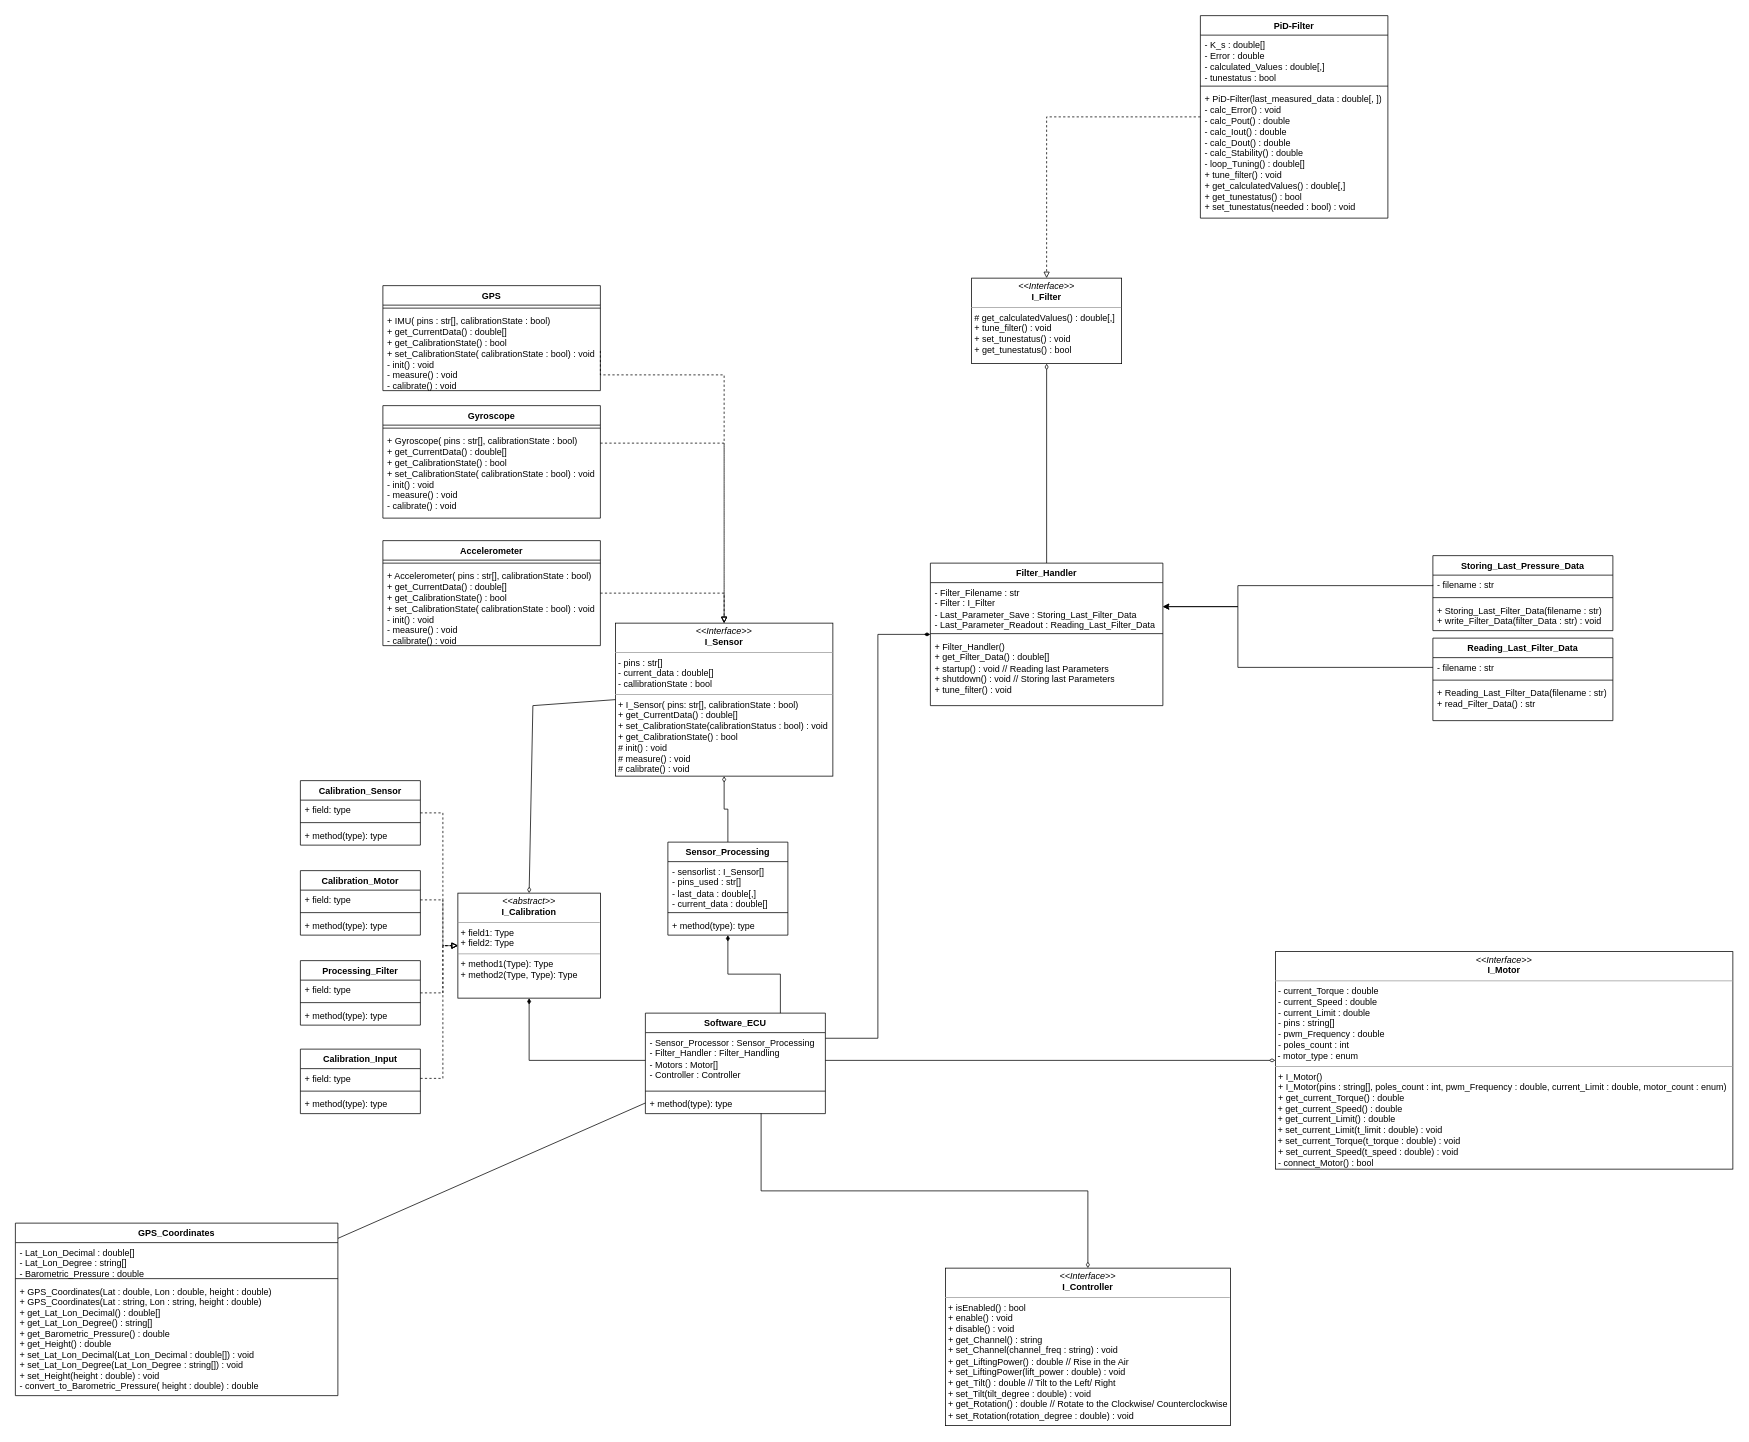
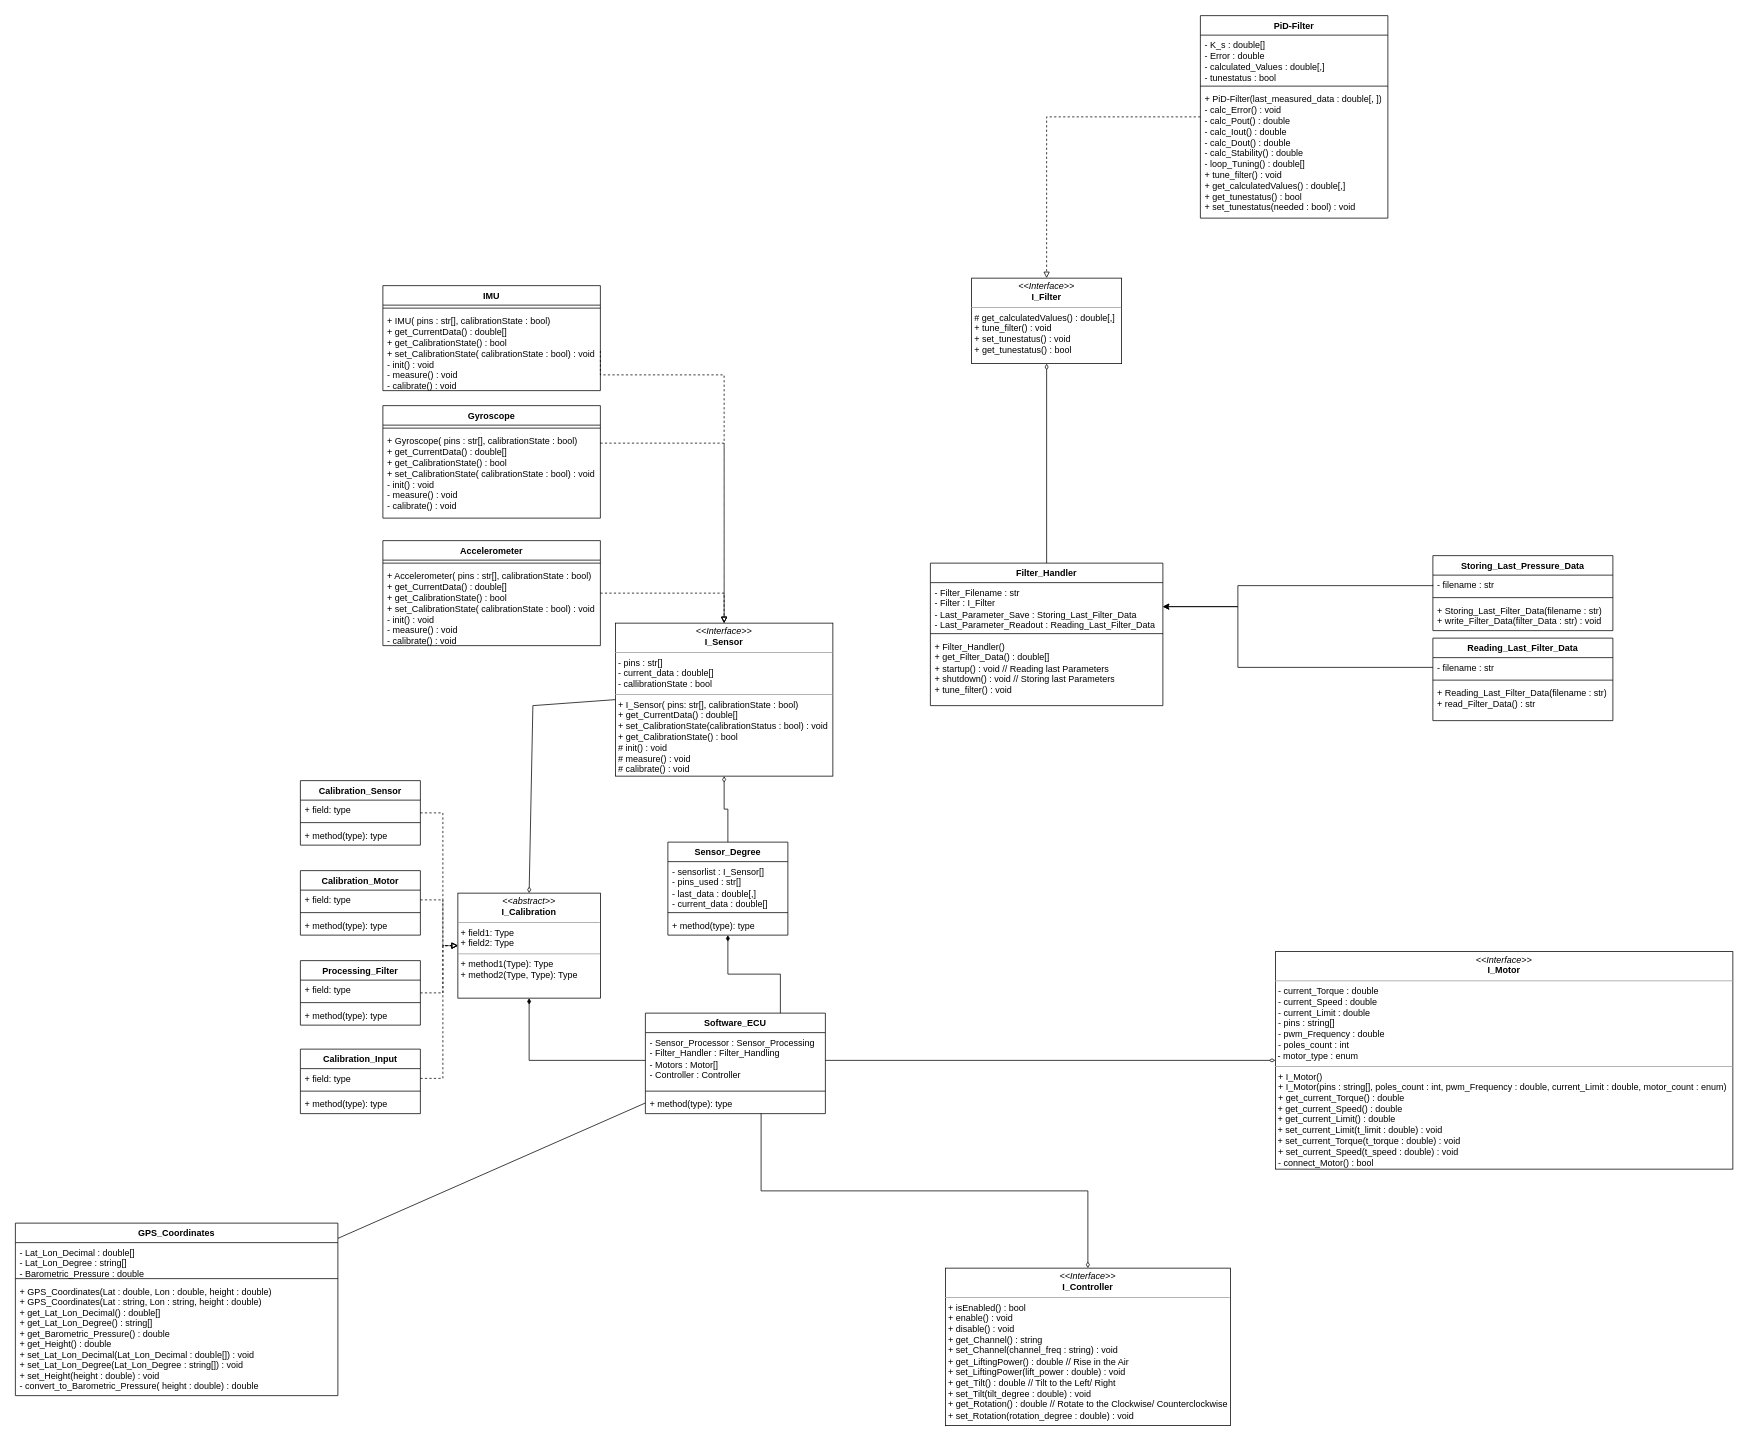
node "GPS": label "GPS" -> "IMU"
node "Sensor_Processing": label "Sensor_Processing" -> "Sensor_Degree"
edge "Software_ECU" -> "Filter_Handler": removed
